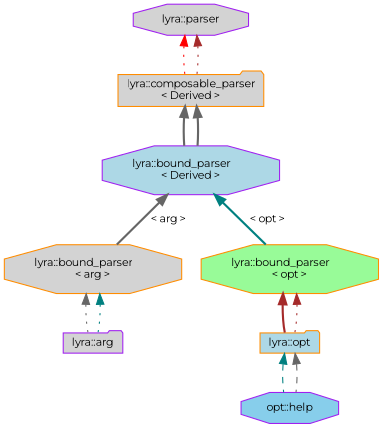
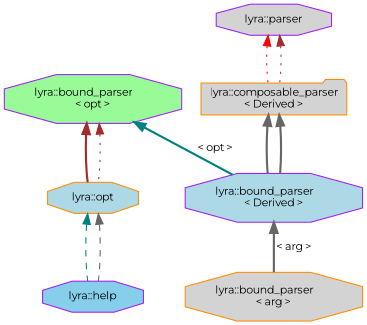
edge "lyra::bound_parser < opt >" -> "lyra::bound_parser < Derived >": reversed
node "lyra::bound_parser < opt >": color darkorange -> purple
node "lyra::arg": removed
node "lyra::opt": shape folder -> octagon
node "opt::help": label "opt::help" -> "lyra::help"
